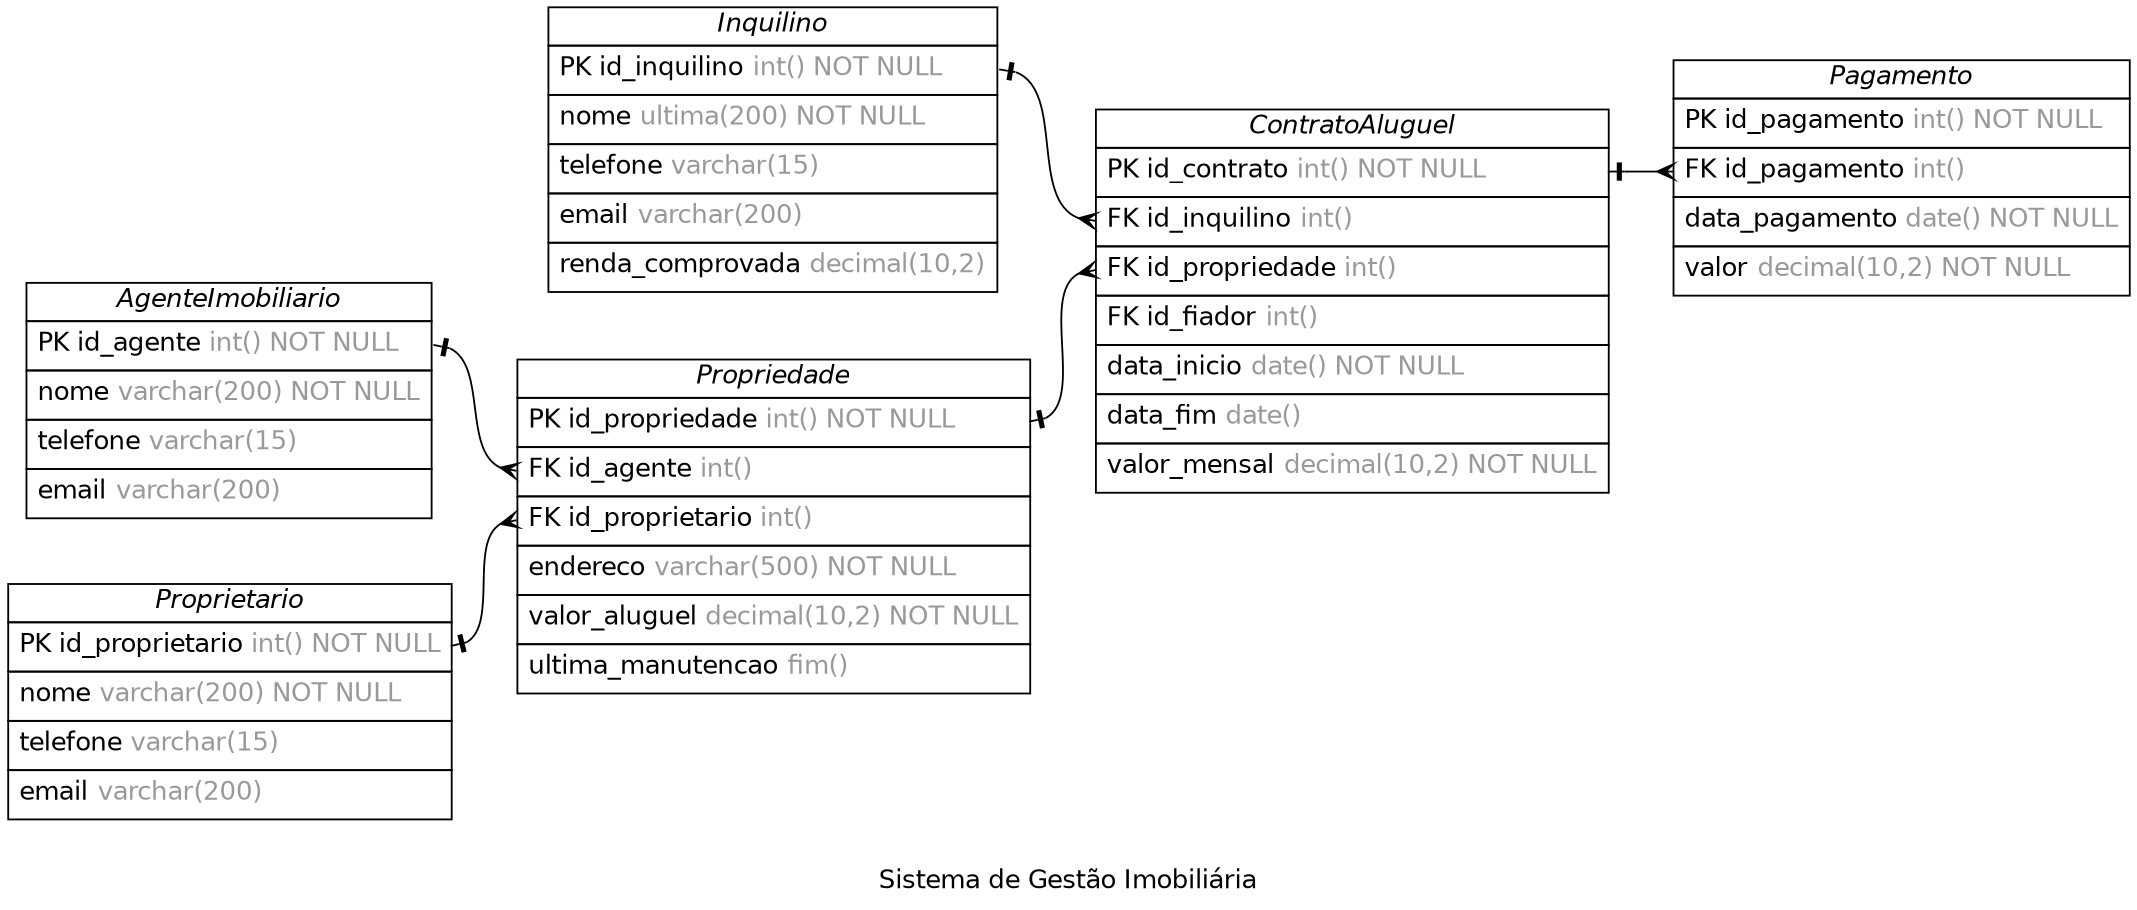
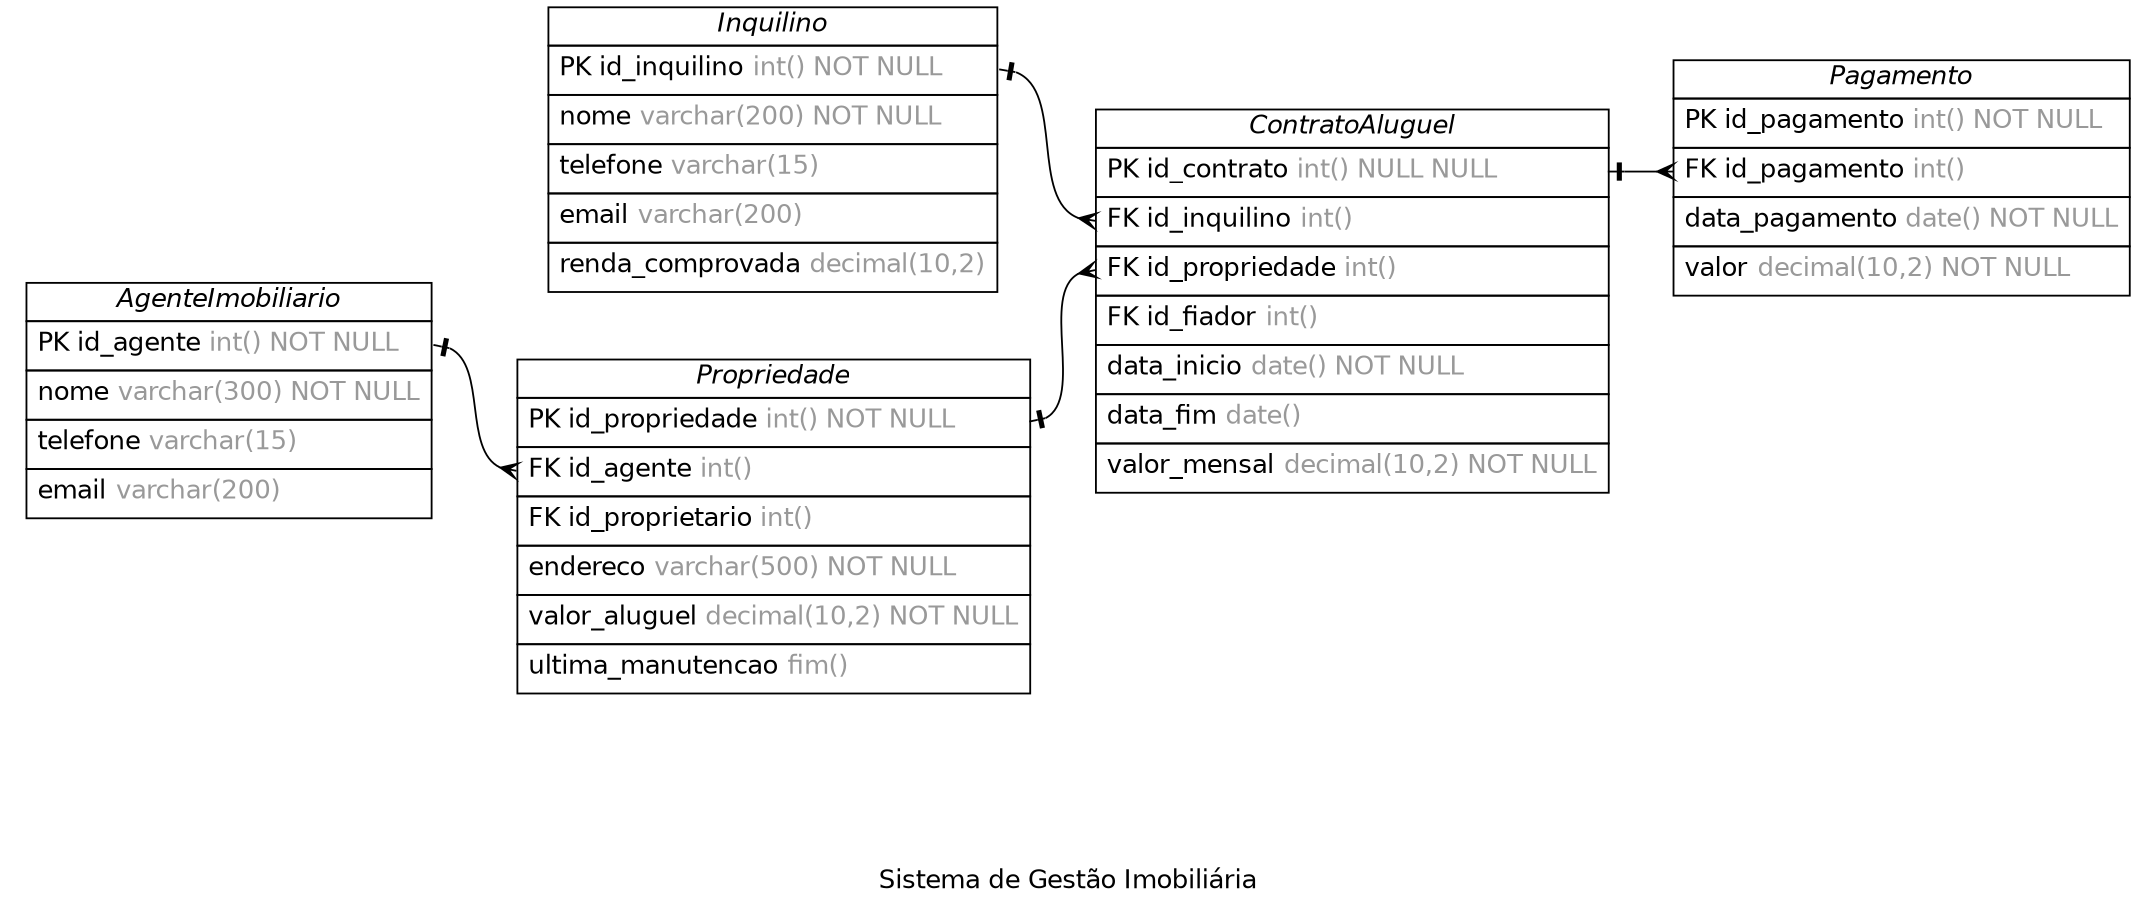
node "Inquilino": text "ultima(200) NOT NULL" -> "varchar(200) NOT NULL"
node "ContratoAluguel": text "int() NOT NULL" -> "int() NULL NULL"
node "AgenteImobiliario": text "varchar(200) NOT NULL" -> "varchar(300) NOT NULL"
node "Proprietario": removed
